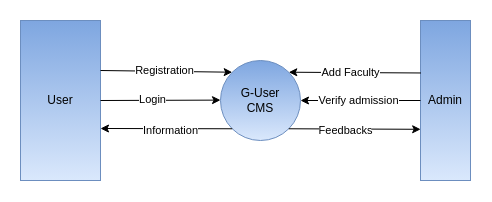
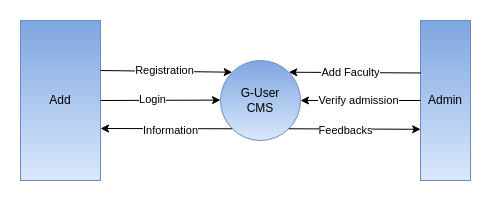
node "User": label "User" -> "Add"
